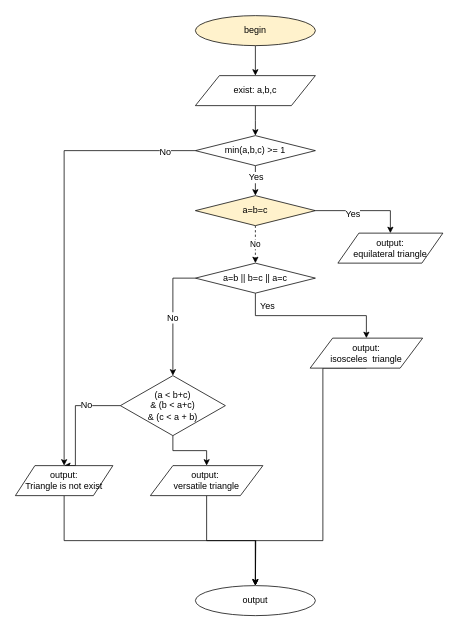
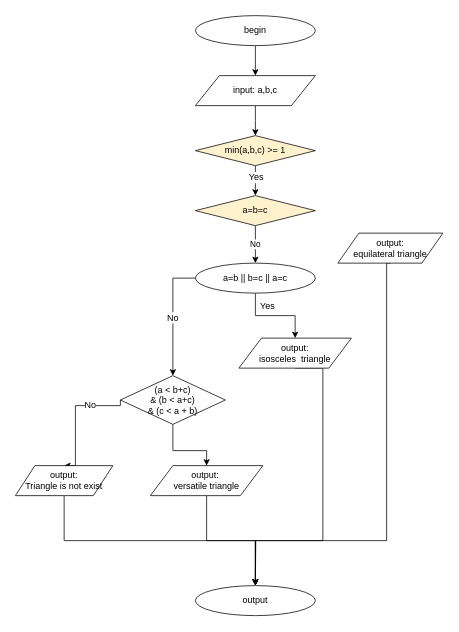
node "begin": fillcolor #fff2cc -> #ffffff
node "exist: a,b,c": label "exist: a,b,c" -> "input: a,b,c"
edge "min(a,b,c) >= 1" -> "output: Triangle is not exist": removed, label "No"
node "min(a,b,c) >= 1": fillcolor #ffffff -> #fff2cc
edge "a=b=c" -> "output: equilateral triangle": removed, label "Yes"
edge "a=b=c" -> "a=b || b=c || a=c": style dashed -> solid
node "a=b || b=c || a=c": shape diamond -> ellipse
node "output: isosceles triangle": moved (366, 353) -> (295, 353)
node "(a < b+c) & (b < a+c) & (c < a + b)": size 105x60 -> 105x49
edge "output: equilateral triangle" -> "output": added
